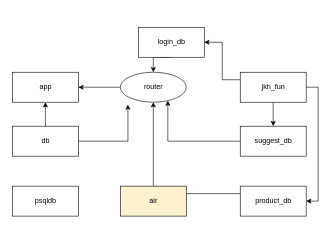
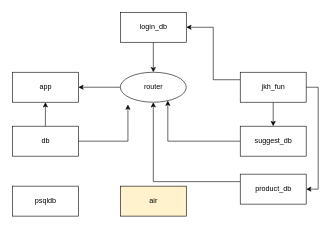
node "login_db": moved (171, 42) -> (153, 27)
node "product_db": moved (273, 201) -> (273, 189)
